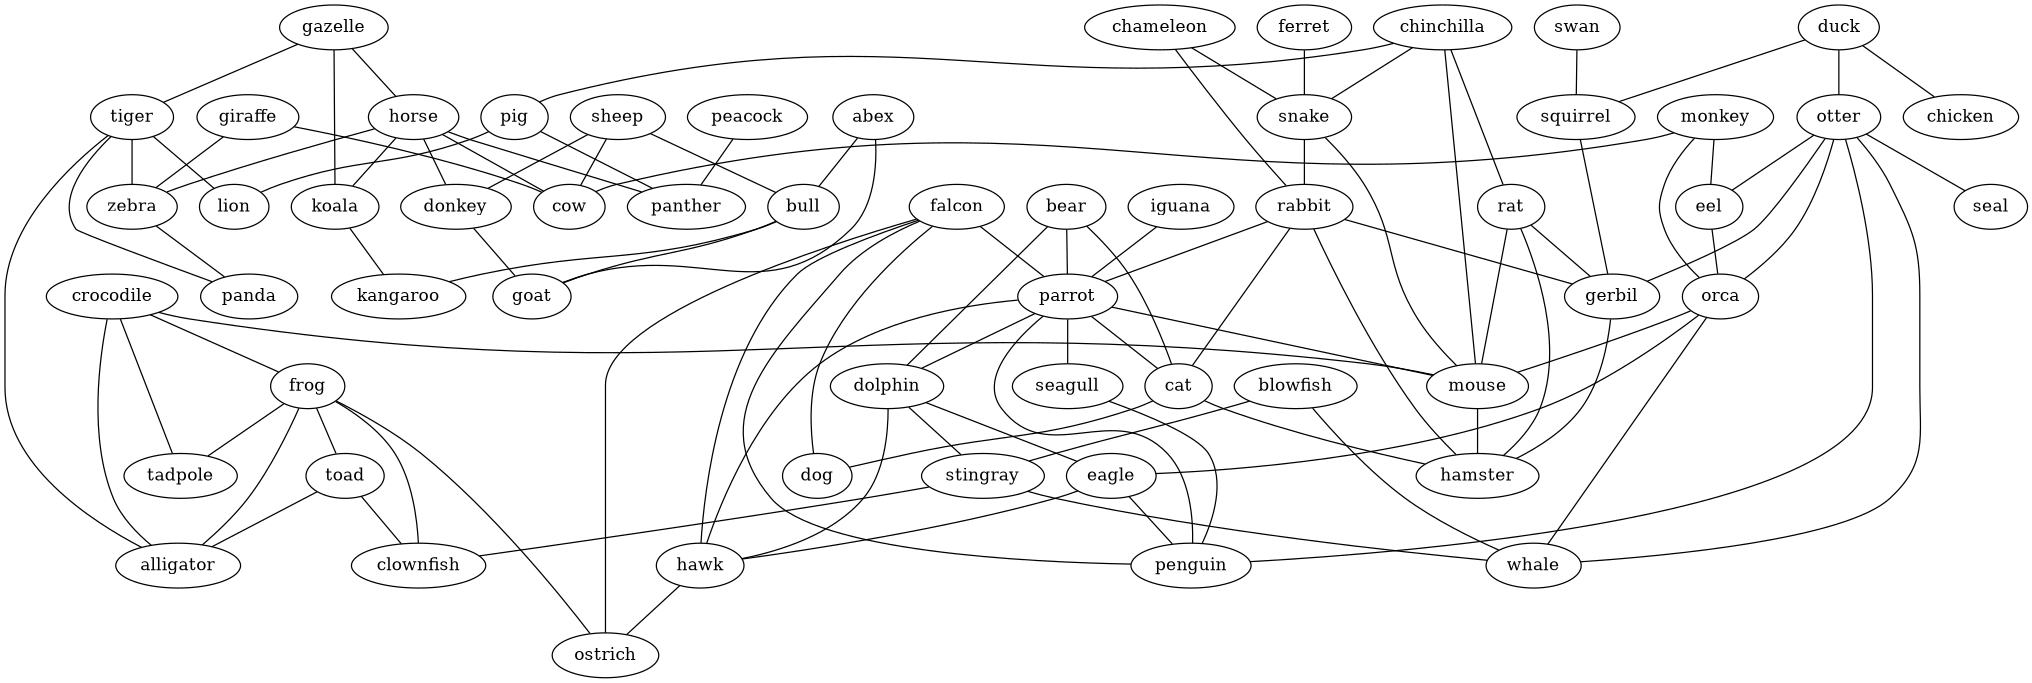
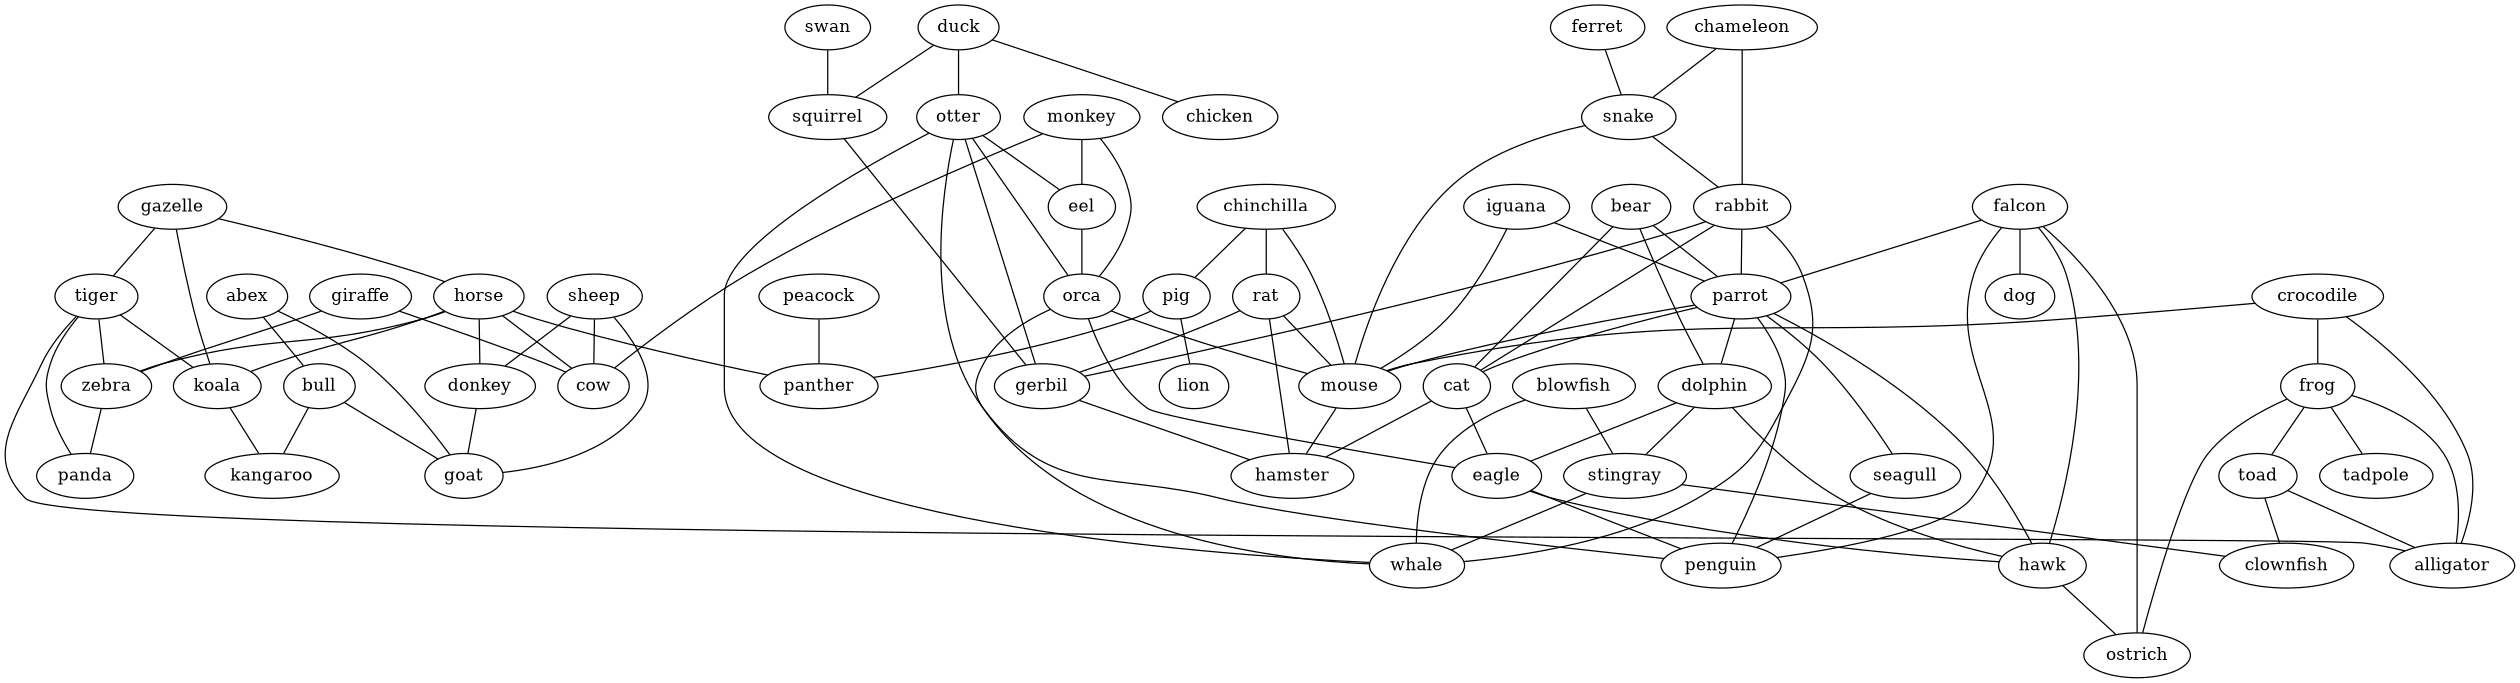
edge "chinchilla" -- "snake": removed
edge "tiger" -- "lion": now "tiger" -- "koala"
edge "sheep" -- "bull": now "sheep" -- "goat"
node "seal": removed
edge "iguana" -- "mouse": added
edge "rabbit" -- "hamster": now "rabbit" -- "whale"
edge "crocodile" -- "tadpole": removed
edge "cat" -- "dog": now "cat" -- "eagle"
edge "frog" -- "clownfish": removed
